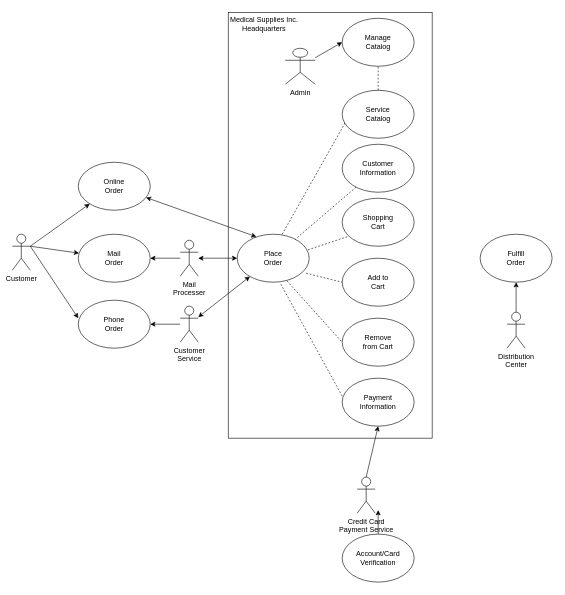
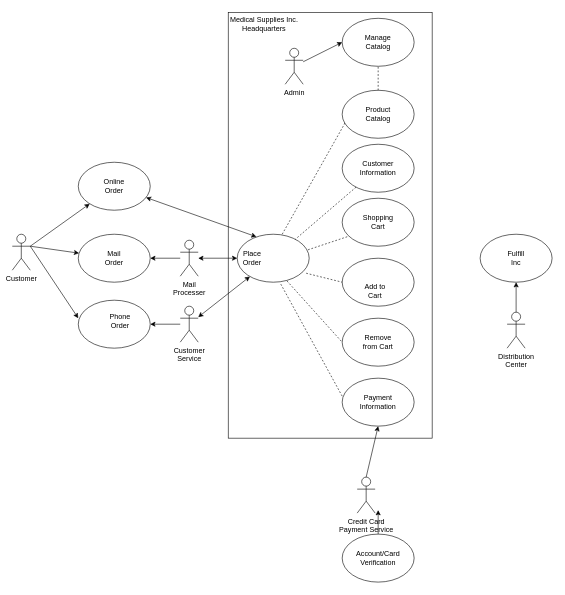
node "Admin": size 30x36 -> 18x36
node "Service Catalog": label "Service Catalog" -> "Product Catalog"
node "Place Order": moved (273, 258) -> (252, 258)
node "Fulfill Order": label "Fulfill Order" -> "Fulfill Inc"
node "Add to Cart": moved (378, 282) -> (375, 291)
node "Phone Order": moved (114, 324) -> (120, 321)
